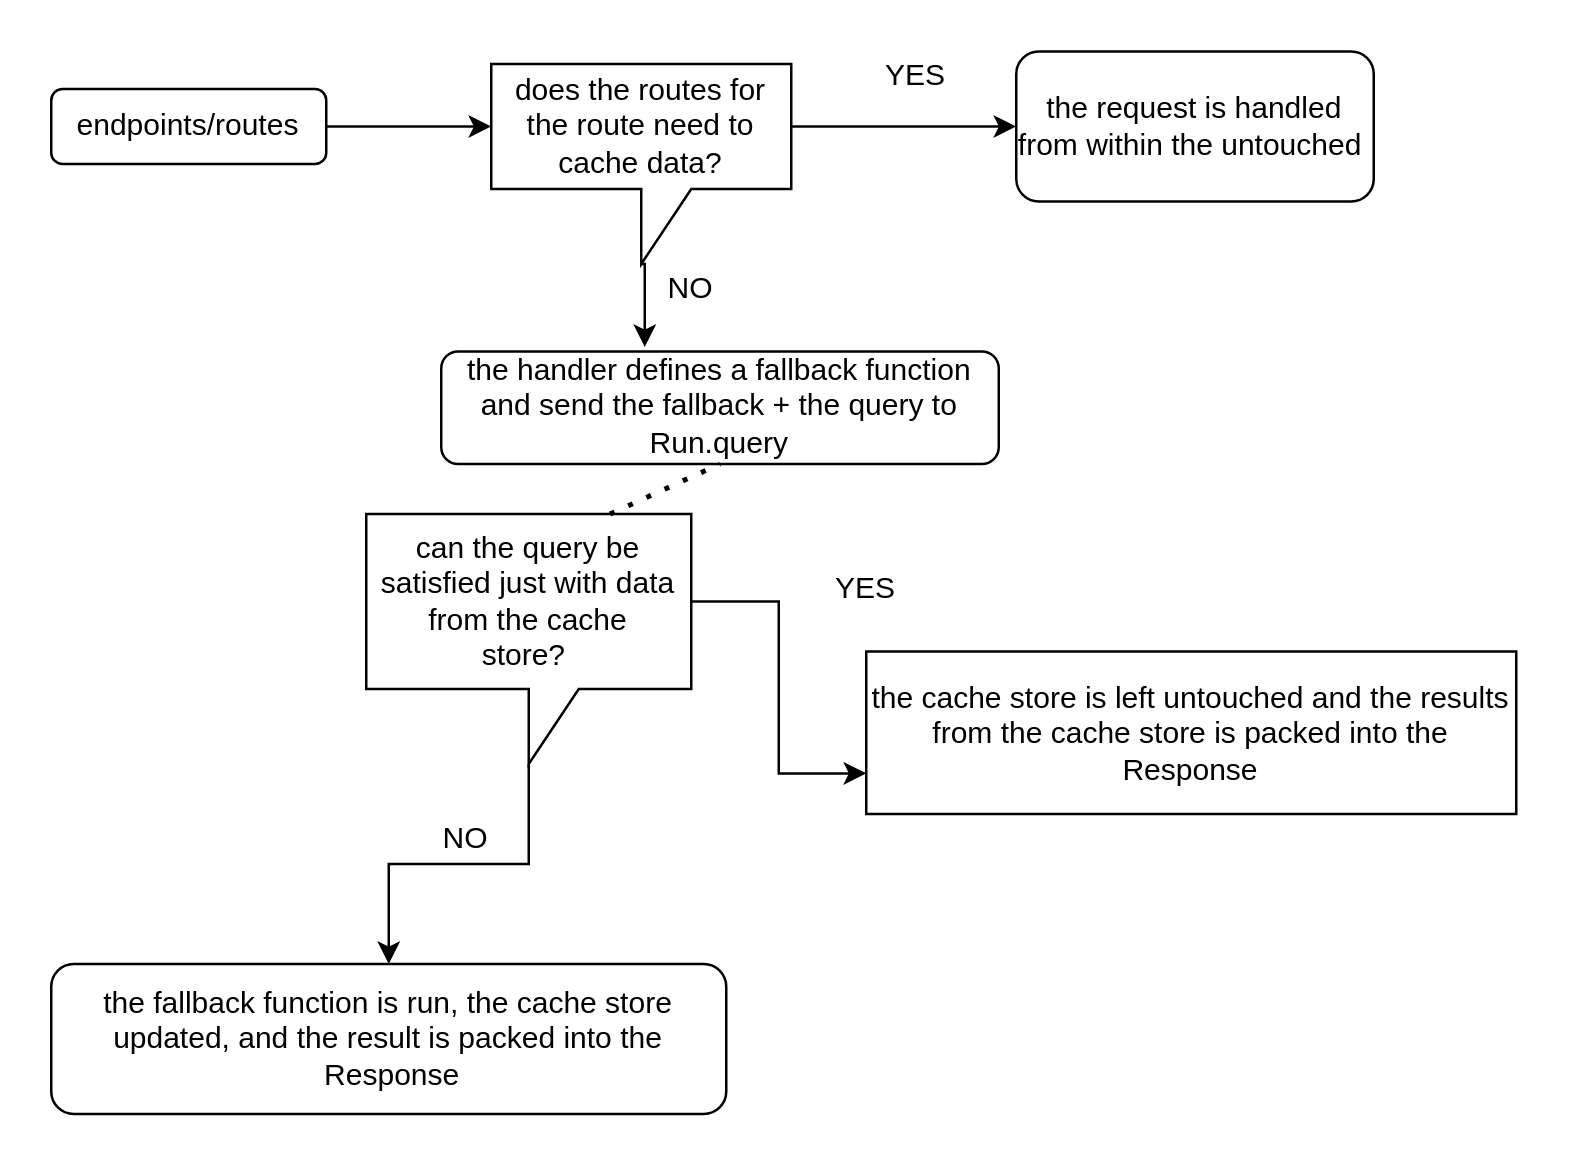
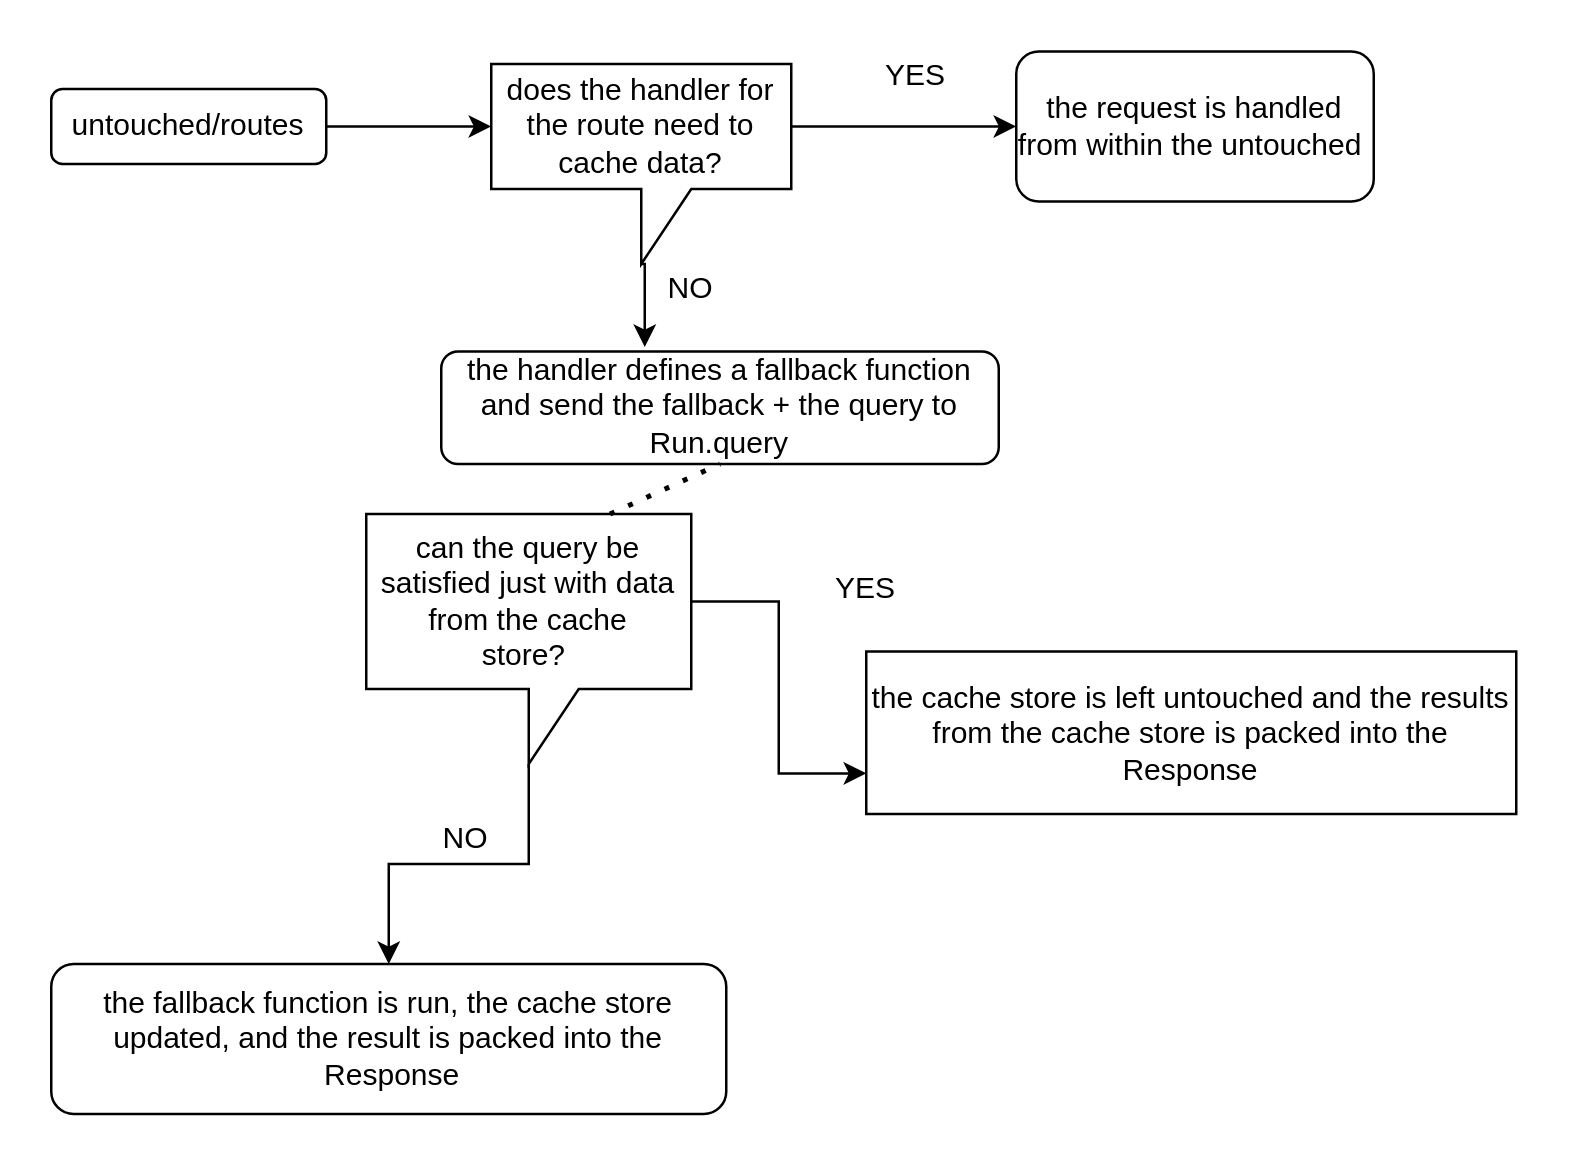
node "endpoints/routes": label "endpoints/routes" -> "untouched/routes"
node "does the routes for the route need to cache data?": label "does the routes for the route need to cache data?" -> "does the handler for the route need to cache data?"
